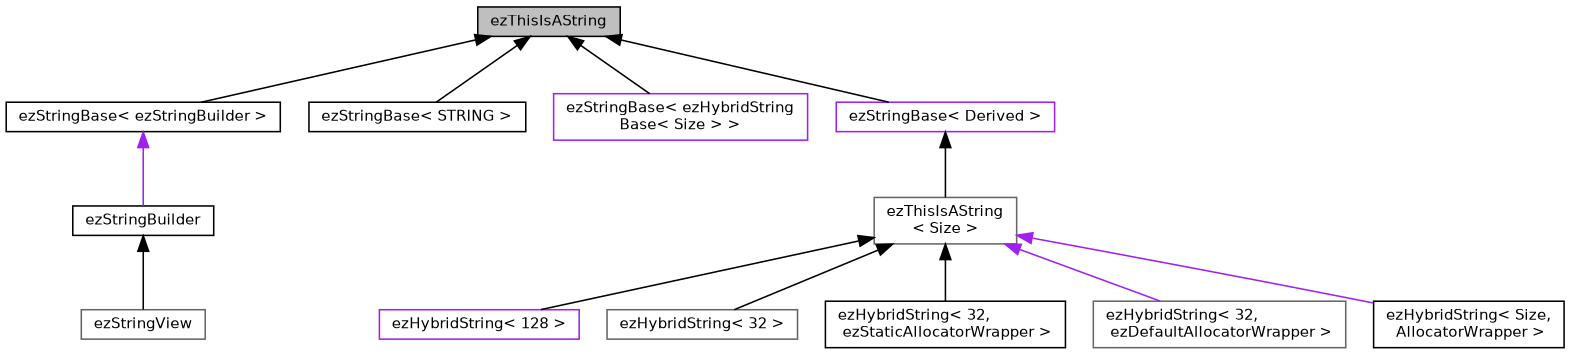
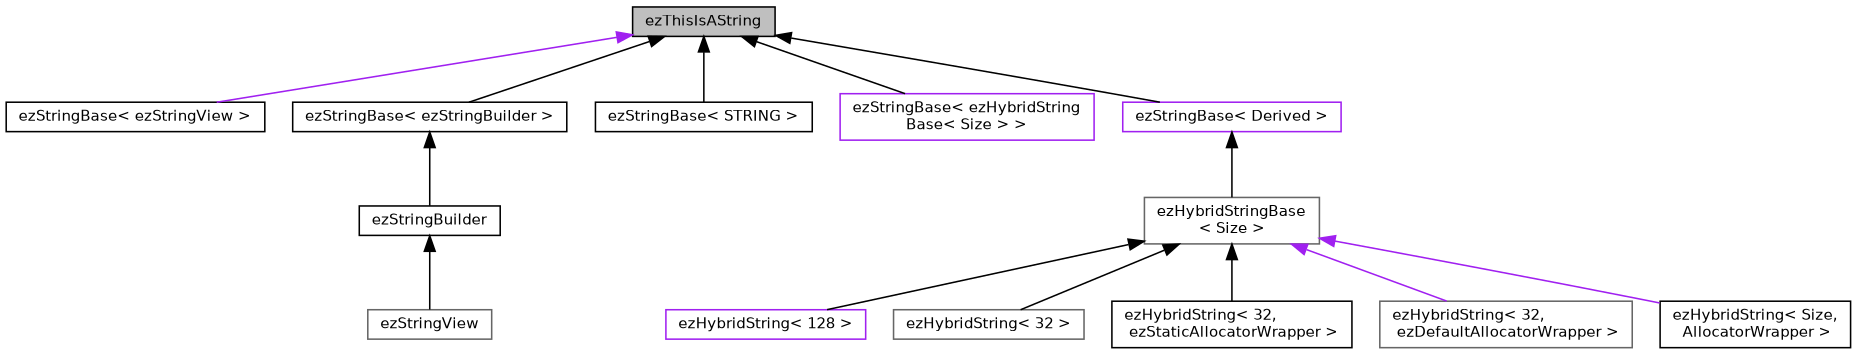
node "ezStringBase< ezStringView >": added
edge "ezStringBuilder" -> "ezStringBase< ezStringBuilder >": color purple -> black
node "ezThisIsAString < Size >": label "ezThisIsAString < Size >" -> "ezHybridStringBase < Size >"
